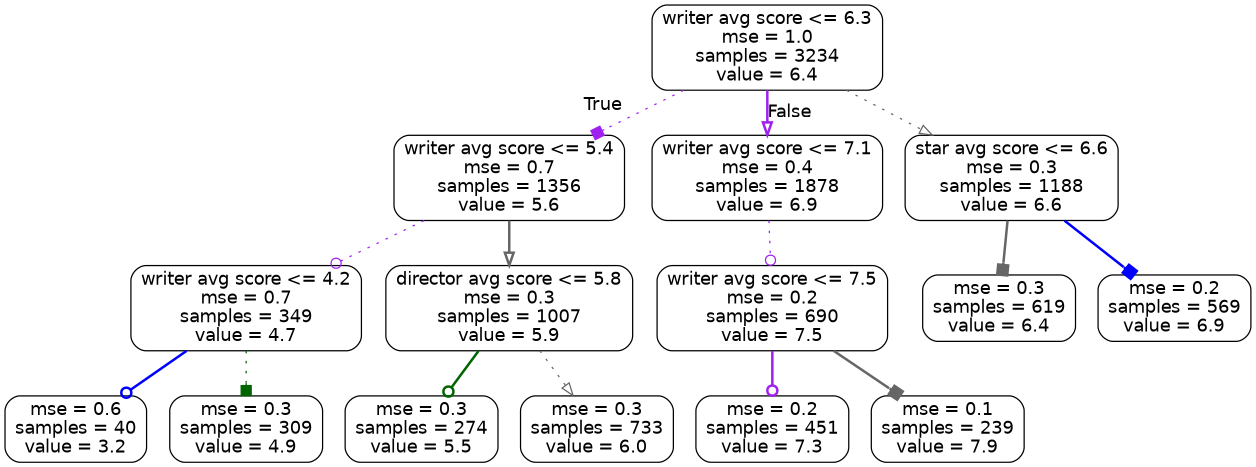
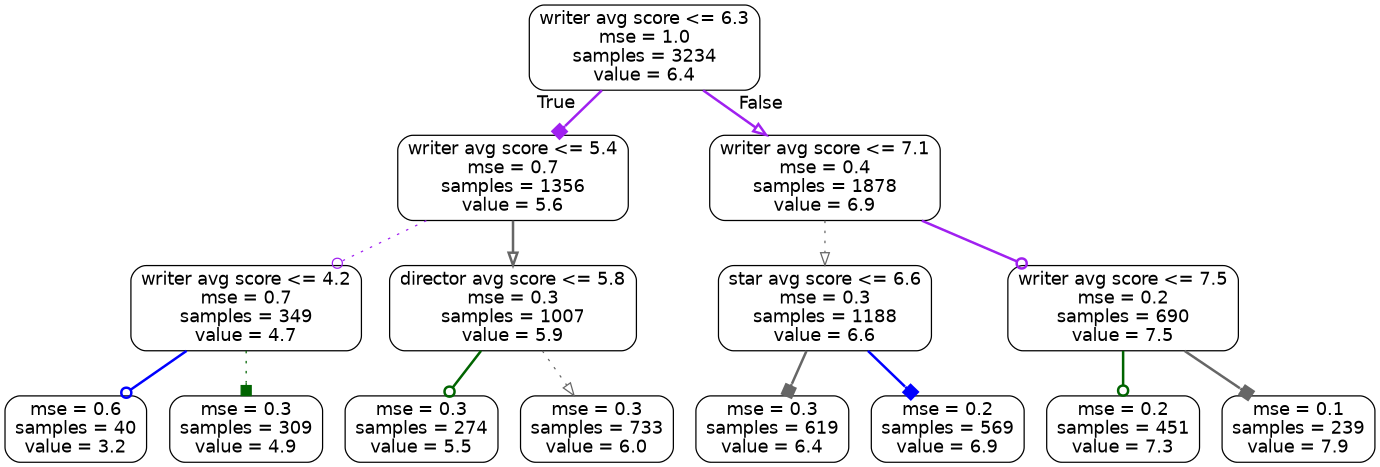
edge "writer avg score <= 6.3 mse = 1.0 samples = 3234 value = 6.4" -> "writer avg score <= 5.4 mse = 0.7 samples = 1356 value = 5.6": style dotted -> bold
edge "writer avg score <= 6.3 mse = 1.0 samples = 3234 value = 6.4" -> "star avg score <= 6.6 mse = 0.3 samples = 1188 value = 6.6": now "writer avg score <= 7.1 mse = 0.4 samples = 1878 value = 6.9" -> "star avg score <= 6.6 mse = 0.3 samples = 1188 value = 6.6"
edge "writer avg score <= 7.1 mse = 0.4 samples = 1878 value = 6.9" -> "writer avg score <= 7.5 mse = 0.2 samples = 690 value = 7.5": style dotted -> bold
edge "writer avg score <= 7.5 mse = 0.2 samples = 690 value = 7.5" -> "mse = 0.2 samples = 451 value = 7.3": color purple -> darkgreen
